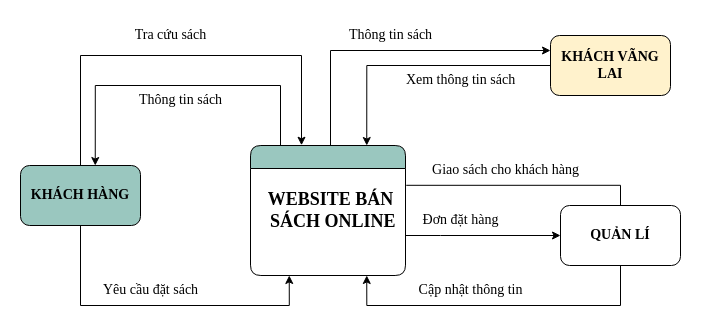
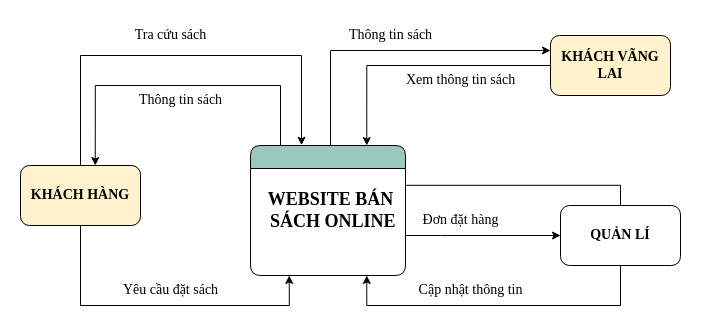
node "Giao sách cho khách hàng": removed
node "KHÁCH HÀNG": fillcolor #9ac7bf -> #fff2cc
node "Yêu cầu đặt sách": moved (151, 291) -> (171, 291)
